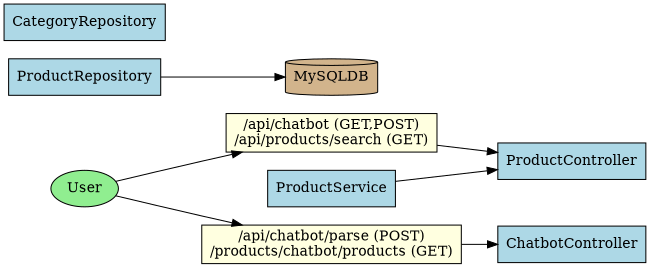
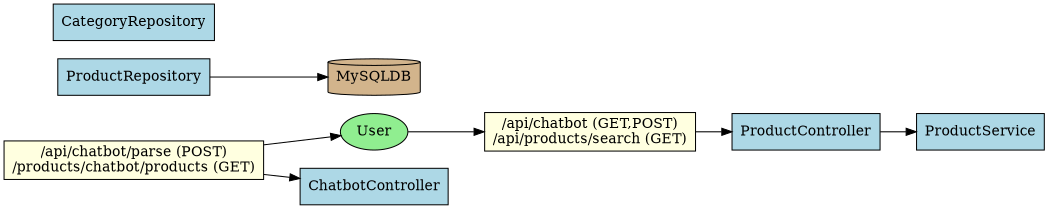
edge "ProductService" -> "ProductController": reversed
edge "User" -> "/api/chatbot/parse (POST) /products/chatbot/products (GET)": reversed
